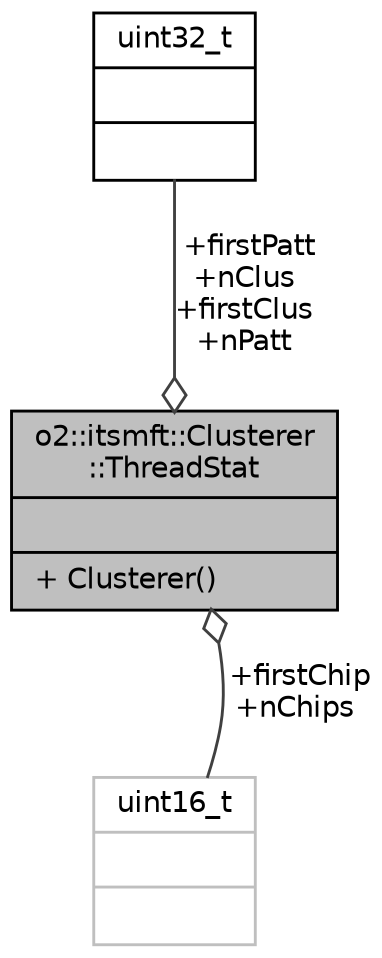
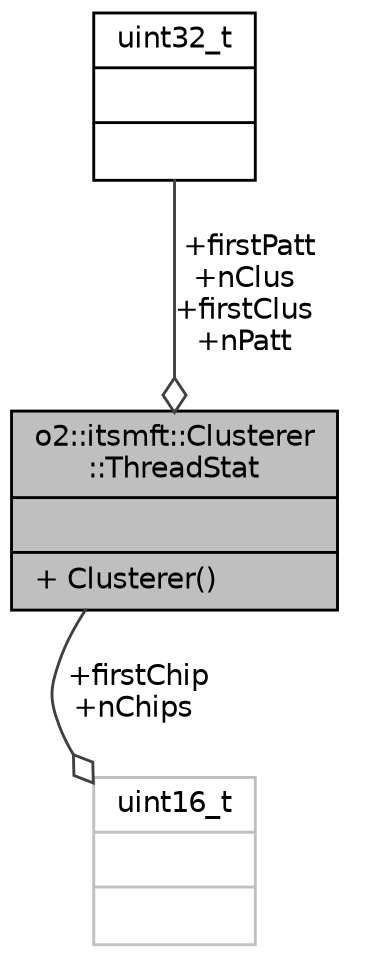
edge "uint16_t" -> "o2::itsmft::Clusterer": reversed
